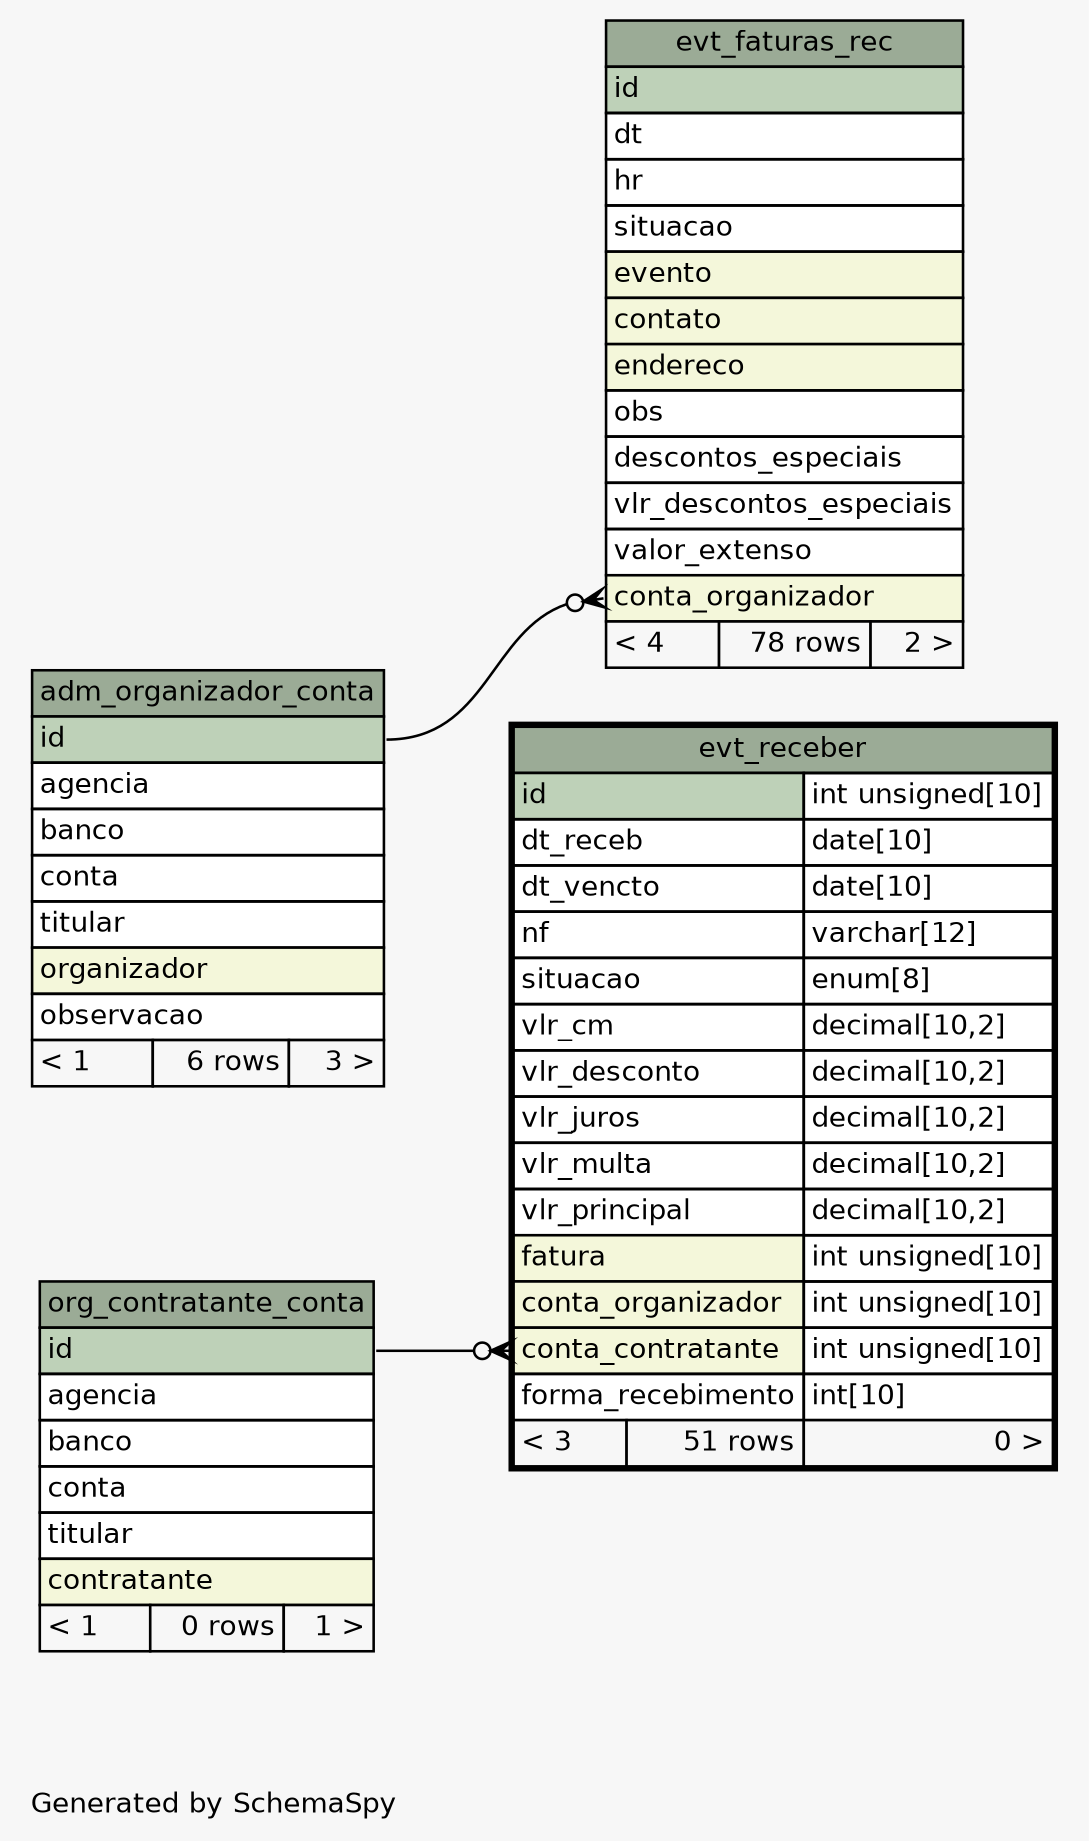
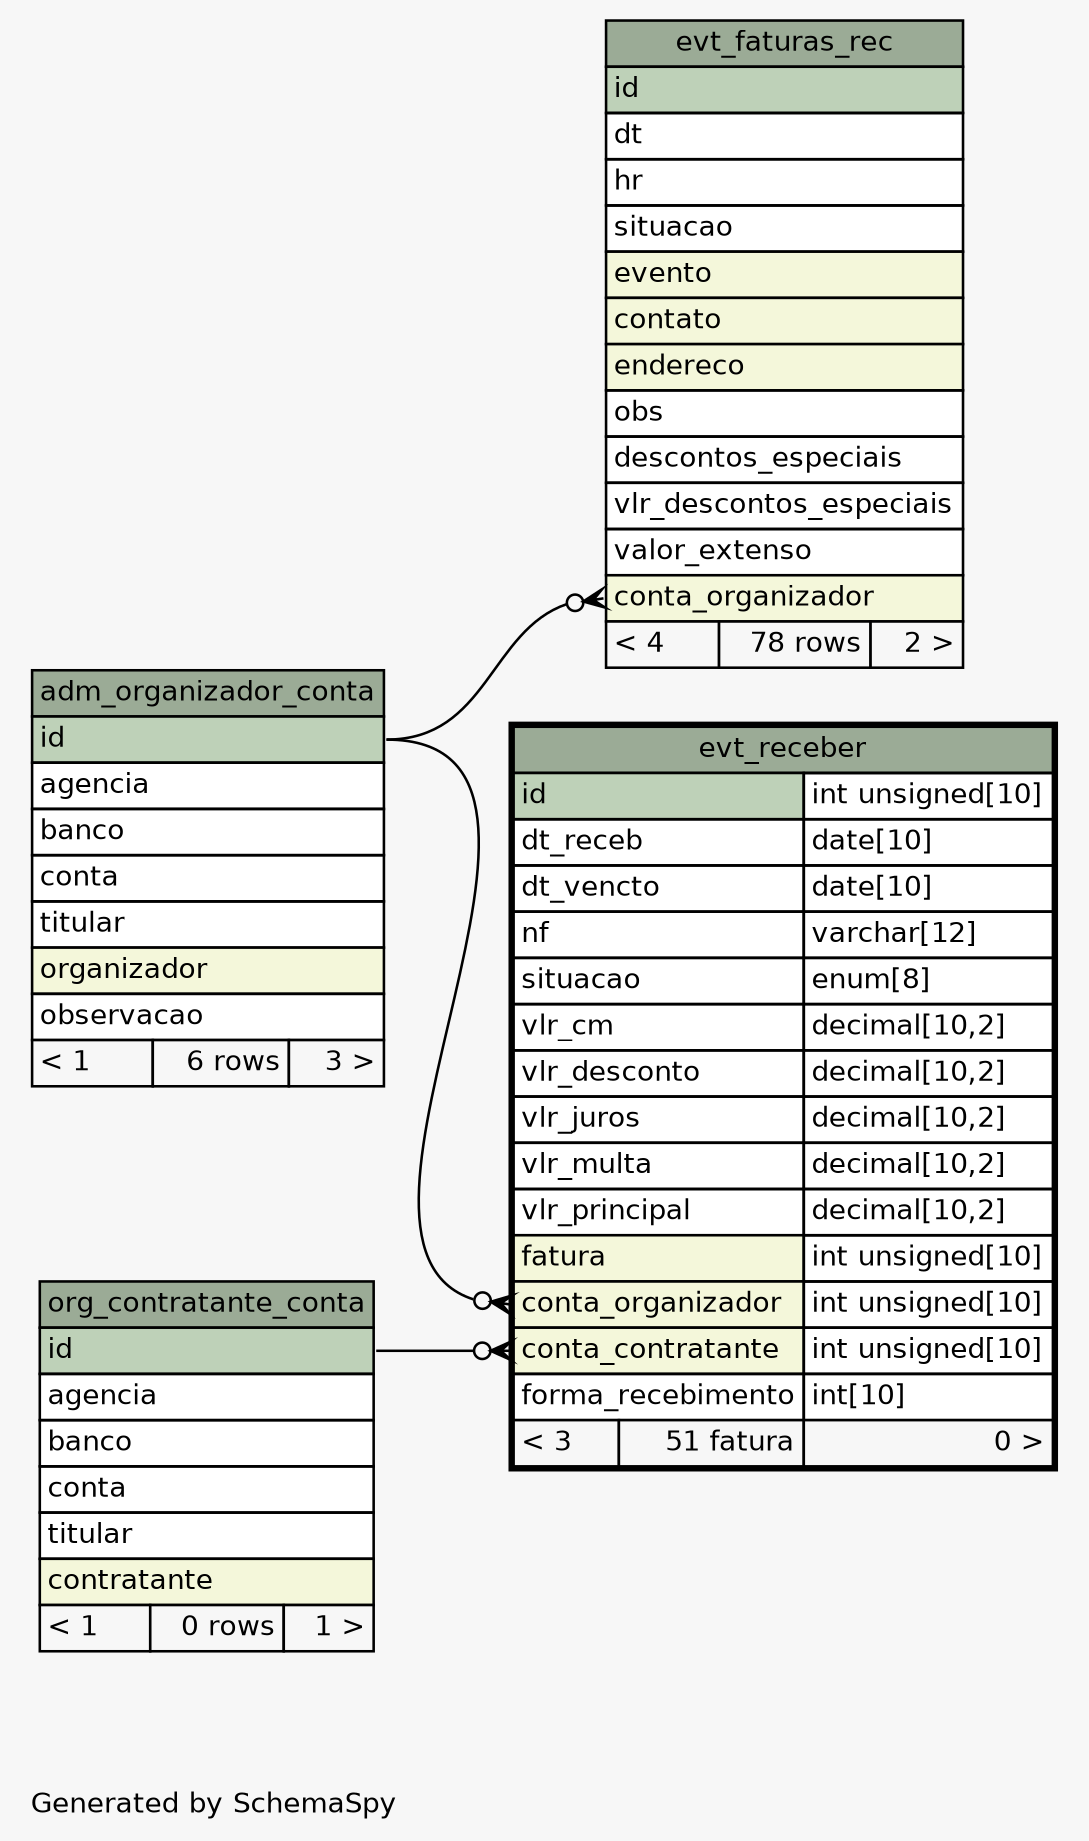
edge "adm_organizador_conta" -> "evt_receber": added
node "evt_receber": text "51 rows" -> "51 fatura"
